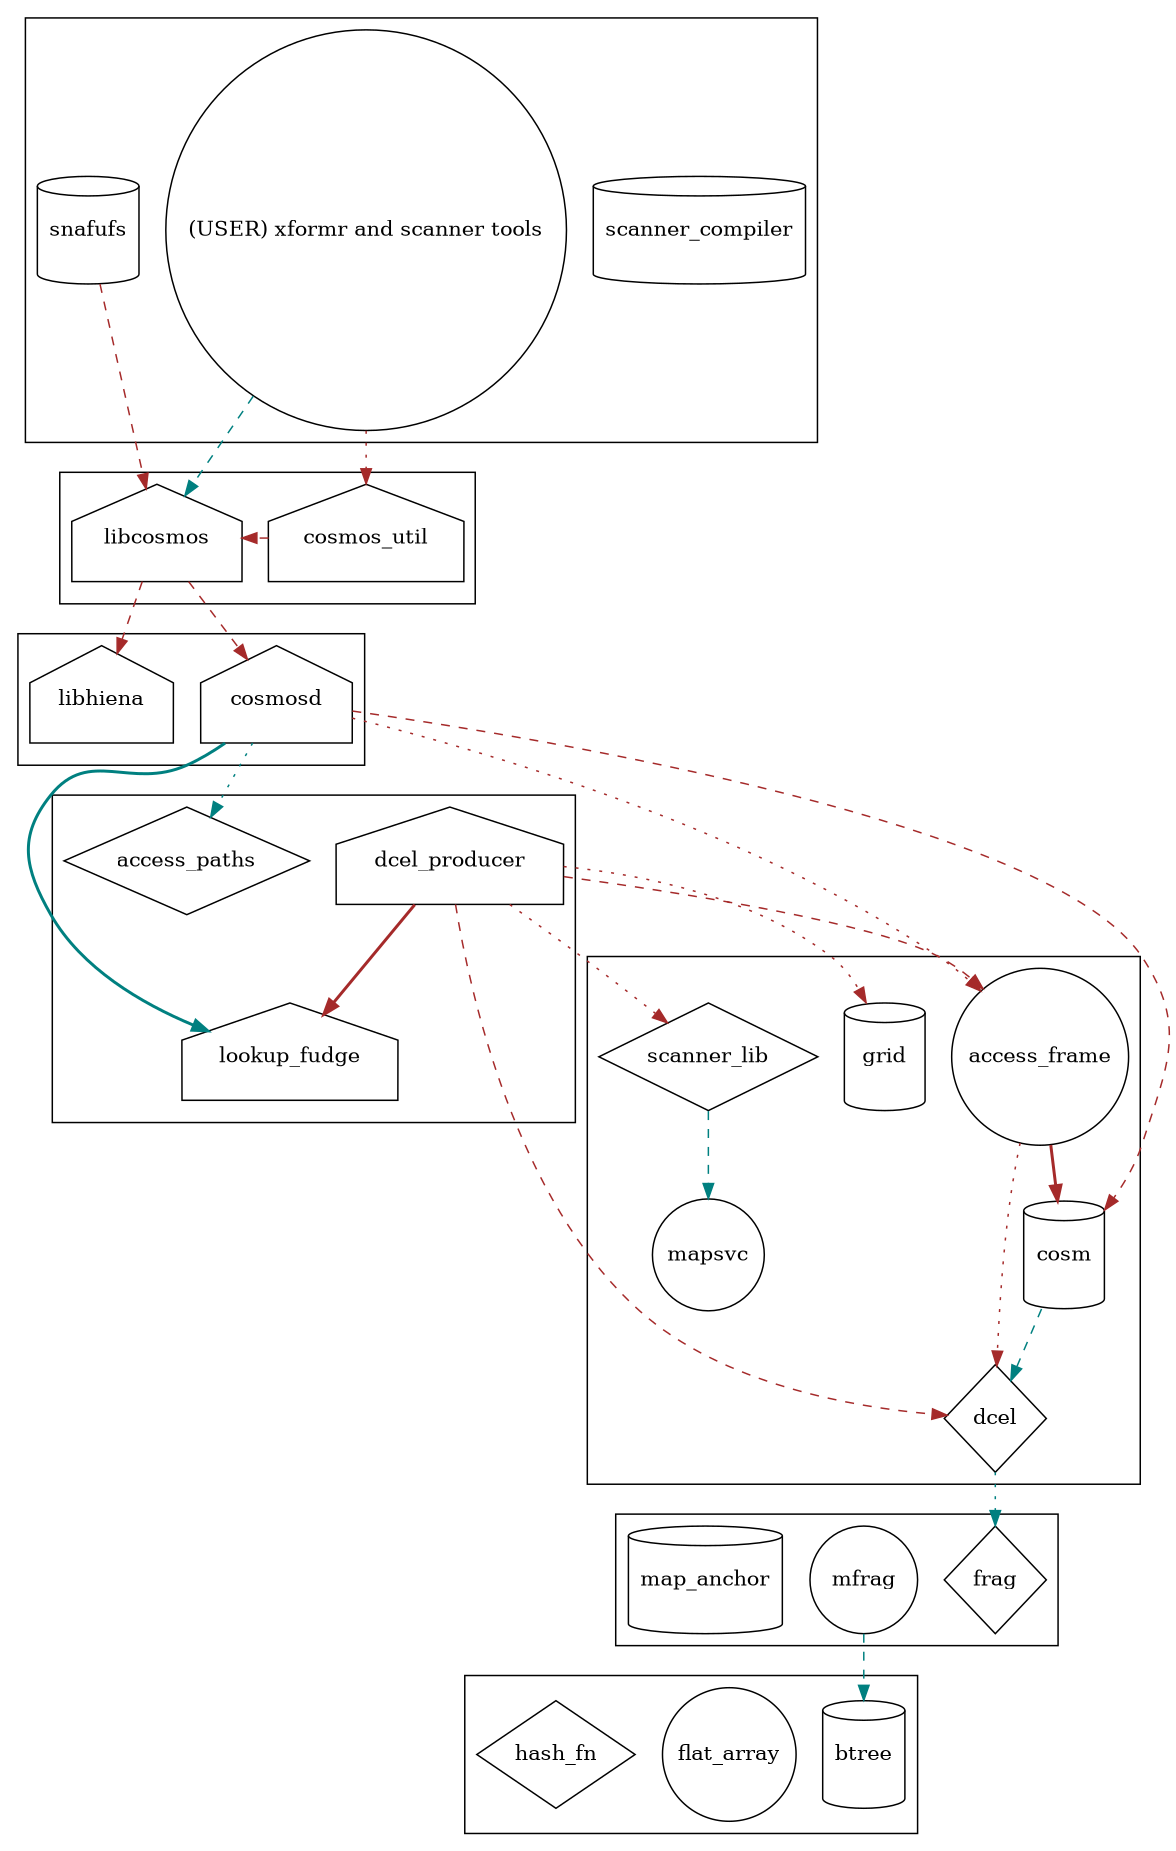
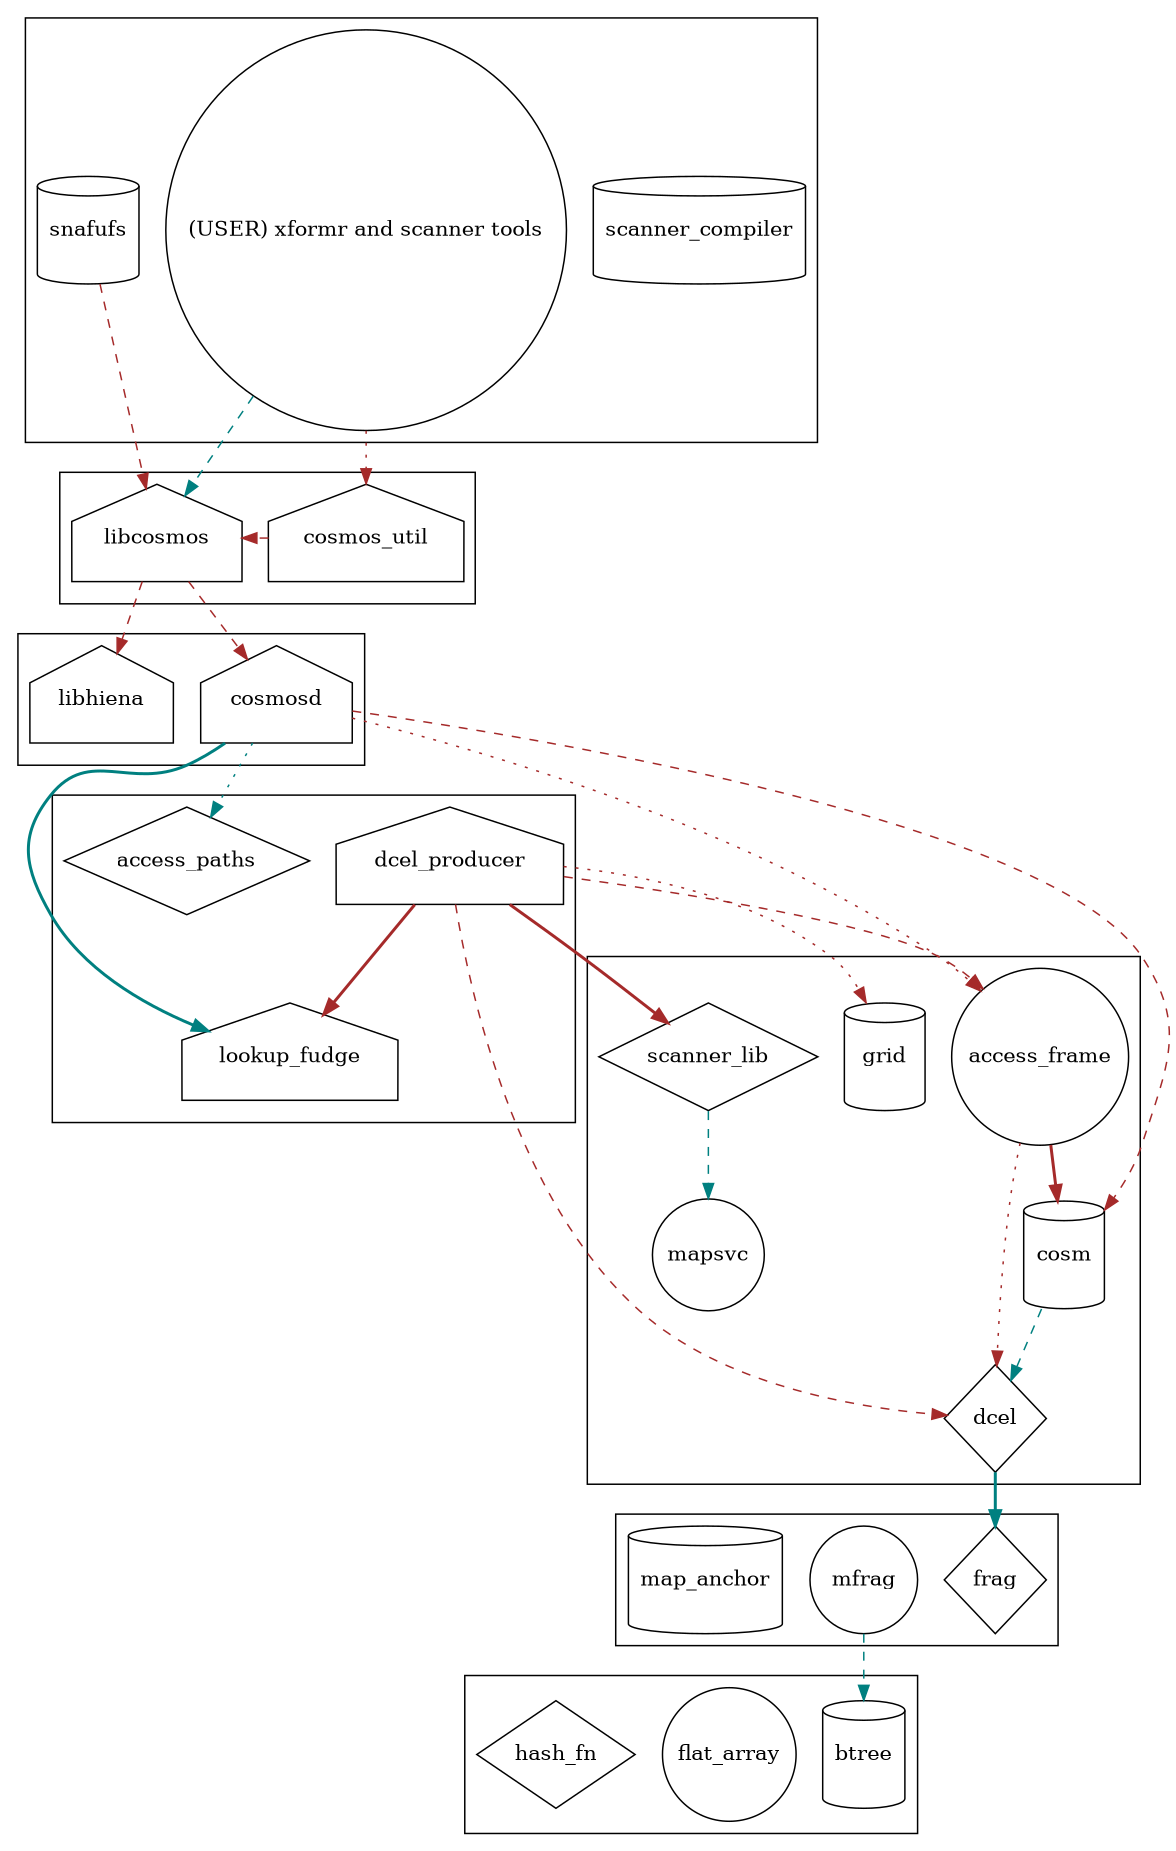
edge "dcel_producer" -> "scanner_lib": style dotted -> bold
edge "dcel" -> "frag": style dotted -> bold
